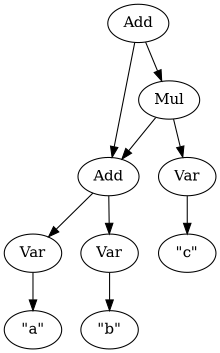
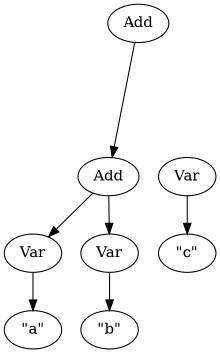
node "Mul": removed
